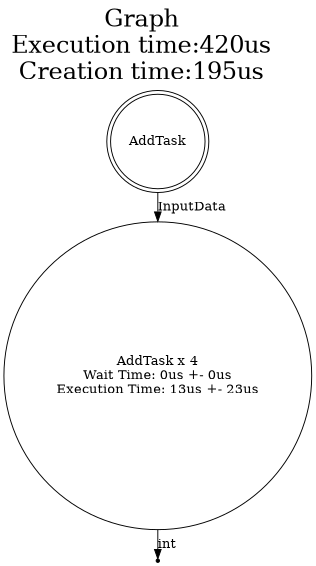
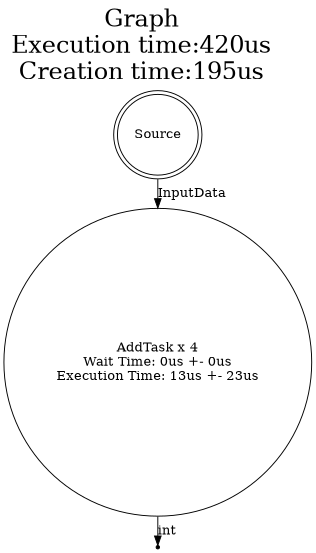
node "AddTask": label "AddTask" -> "Source"
